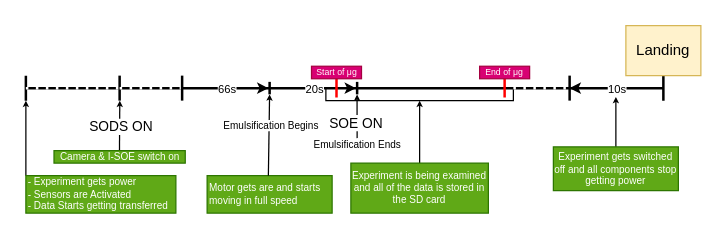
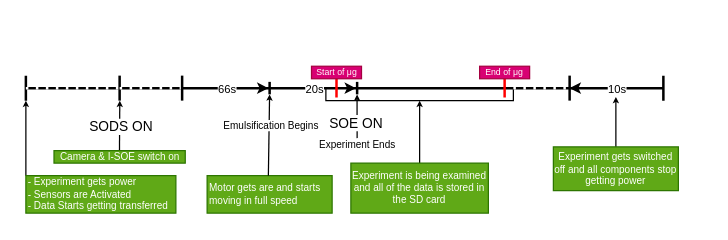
node "Landing": removed
node "Emulsification Ends": label "Emulsification Ends" -> "Experiment Ends"
